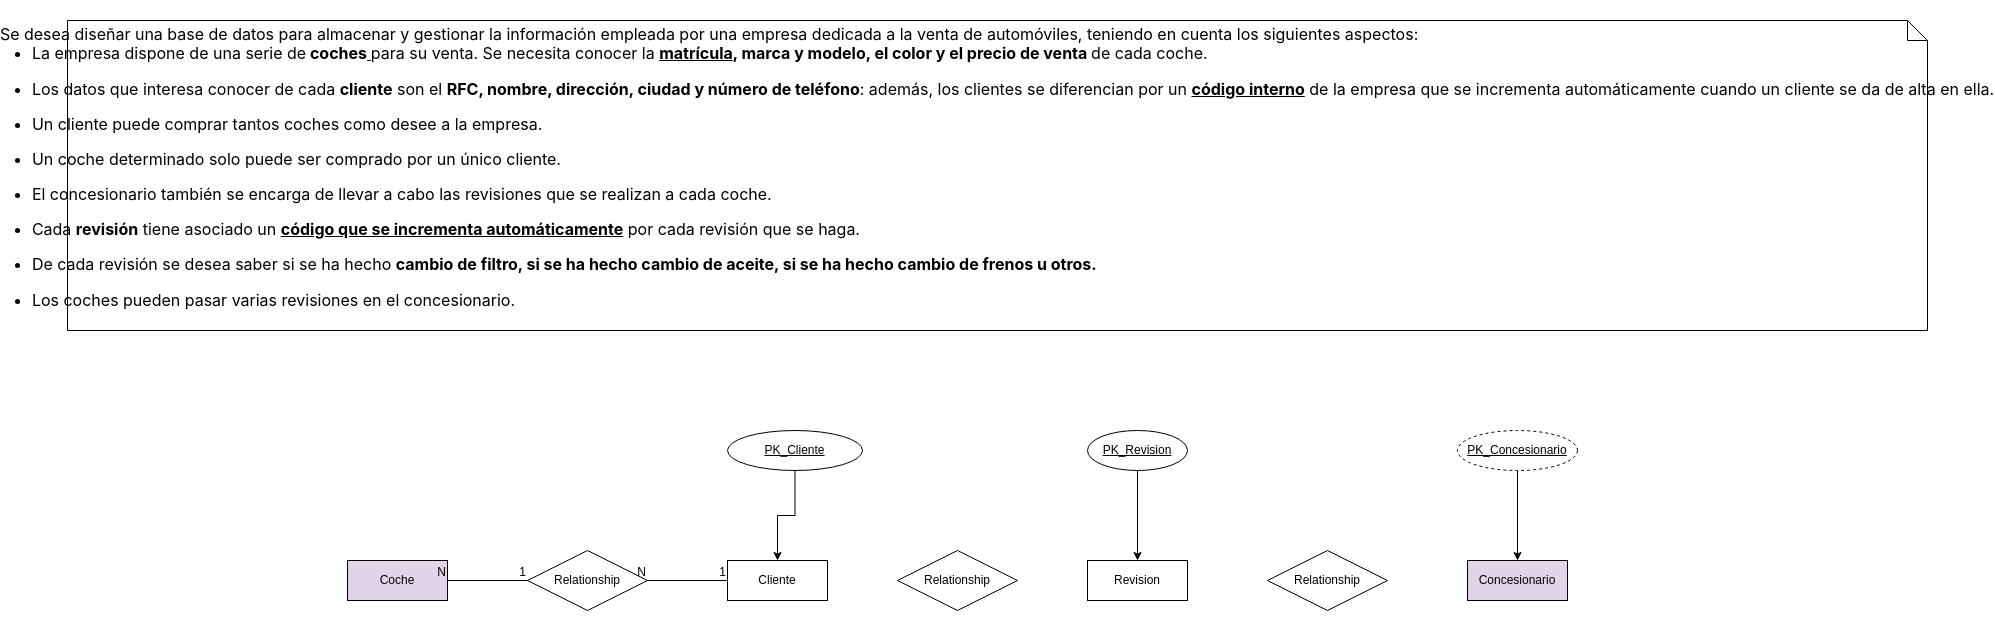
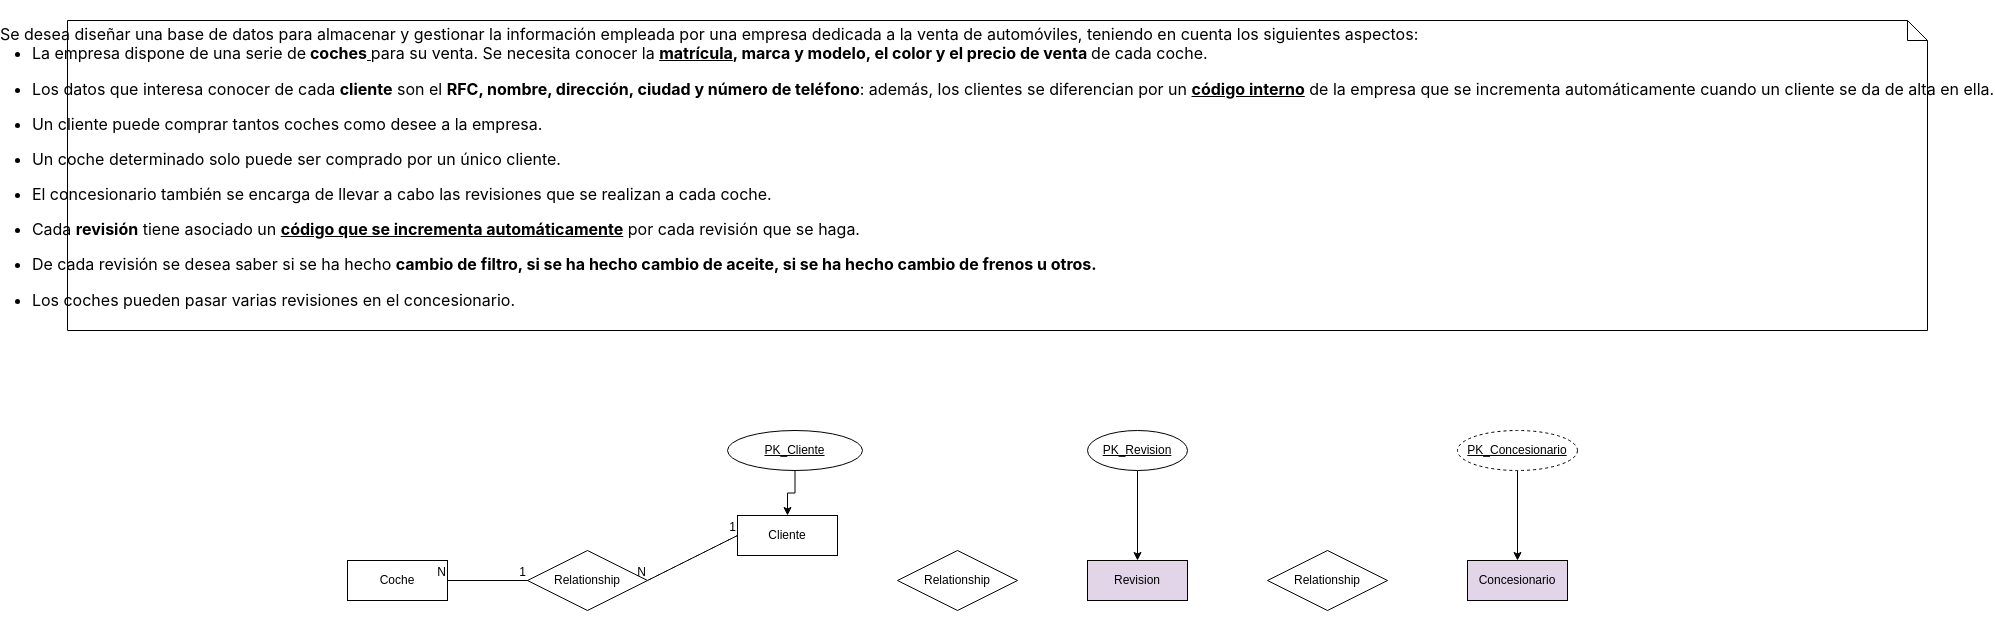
node "Coche": fillcolor #e1d5e7 -> #ffffff
node "Cliente": moved (778, 581) -> (788, 536)
node "Revision": fillcolor #ffffff -> #e1d5e7
